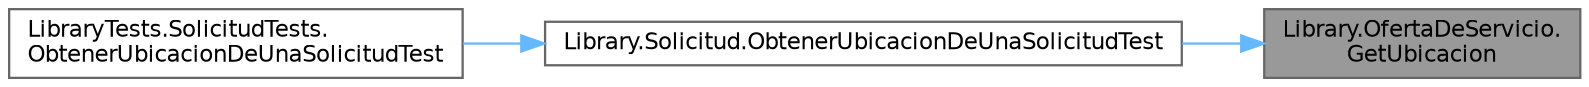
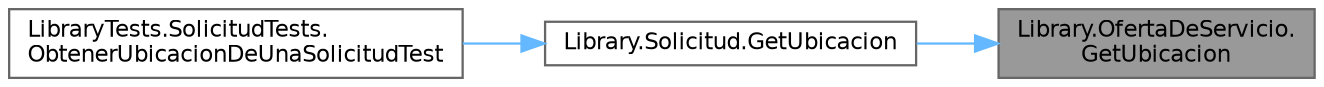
node "Library.Solicitud.ObtenerUbicacionDeUnaSolicitudTest": label "Library.Solicitud.ObtenerUbicacionDeUnaSolicitudTest" -> "Library.Solicitud.GetUbicacion"
